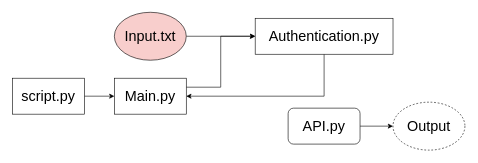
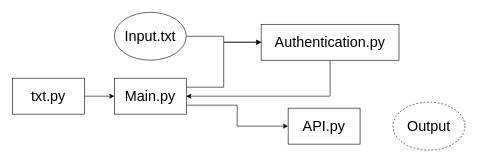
node "Input.txt": fillcolor #f8cecc -> #ffffff
node "Authentication.py": moved (324, 36) -> (330, 42)
node "script.py": label "script.py" -> "txt.py"
edge "Main.py" -> "API.py": added
node "API.py": shape rounded rectangle -> rectangle
edge "API.py" -> "Output": removed
